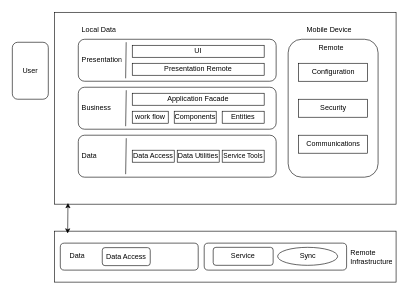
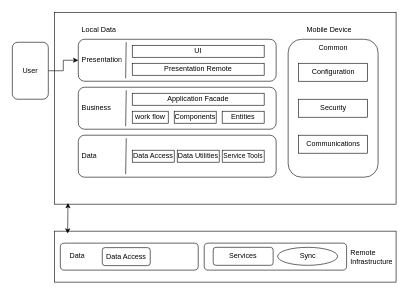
node "Remote": label "Remote" -> "Common"
edge "User" -> "Presentation": added
node "Service": label "Service" -> "Services"
